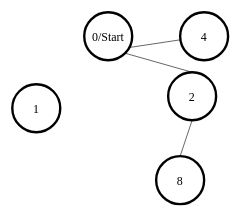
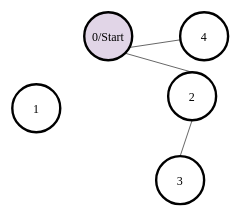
node "0/Start": fillcolor #ffffff -> #e1d5e7
node "8": label "8" -> "3"
